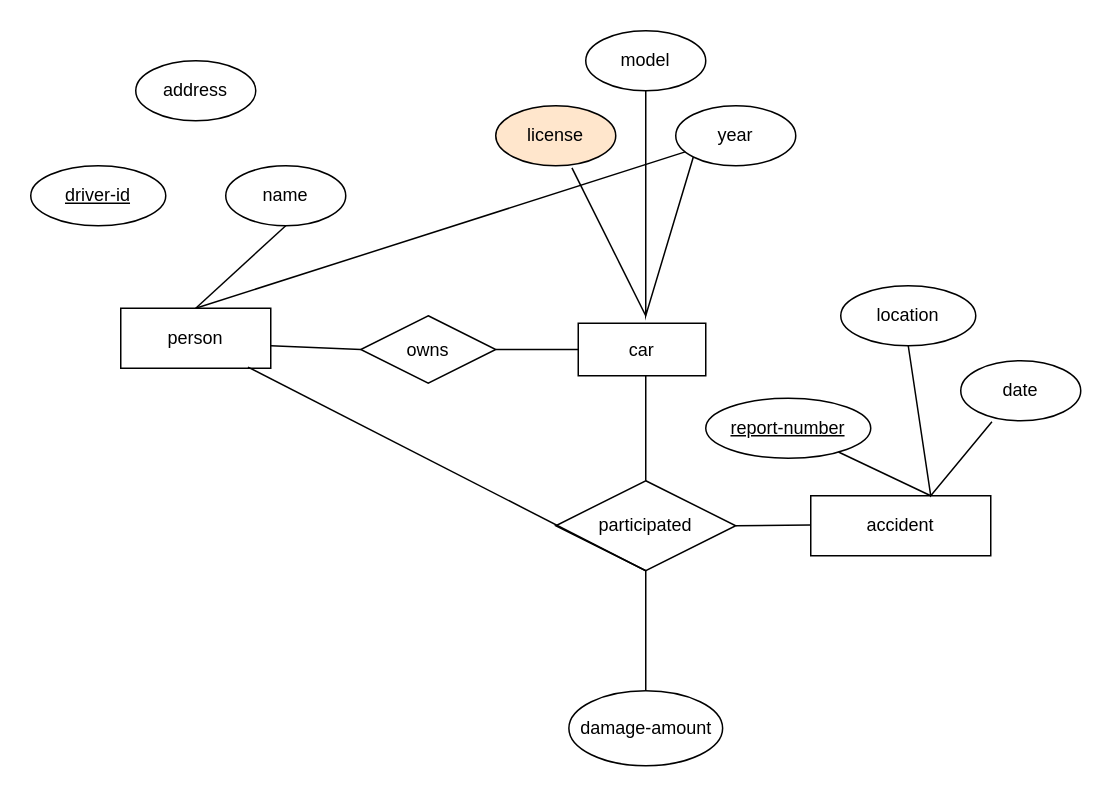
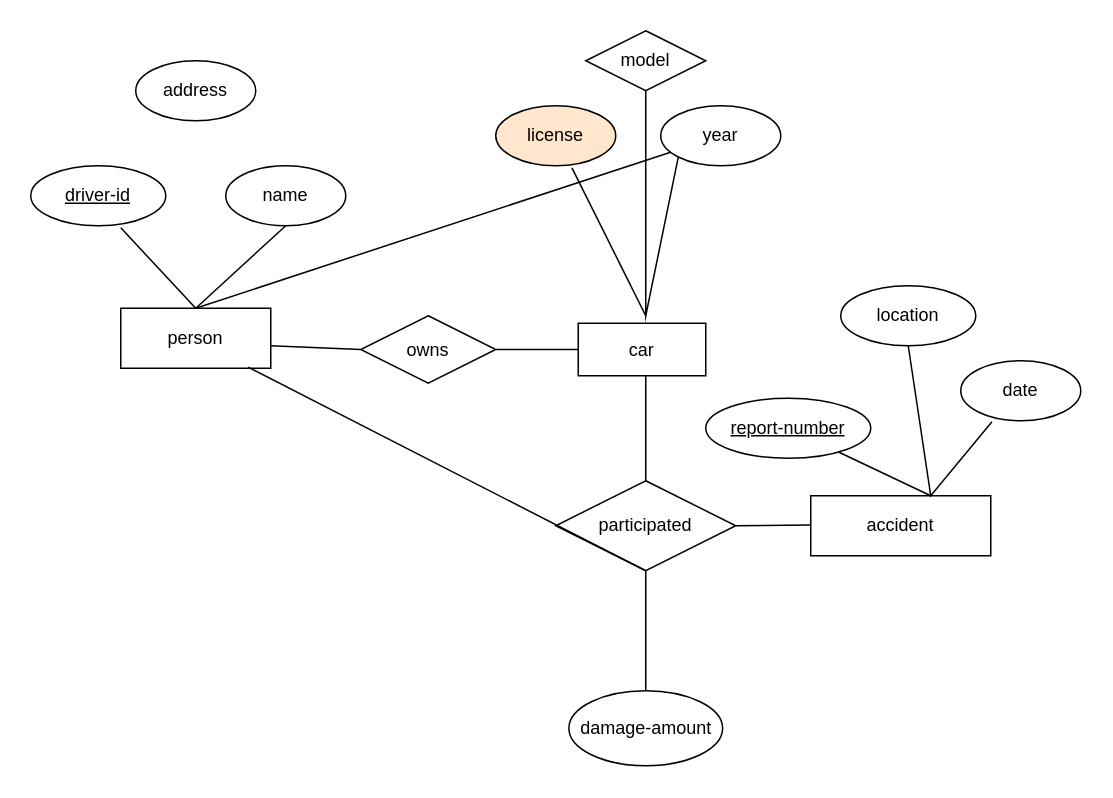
node "model": shape ellipse -> diamond
node "year": moved (736, 136) -> (721, 136)
edge "driver-id" -- "person": added
